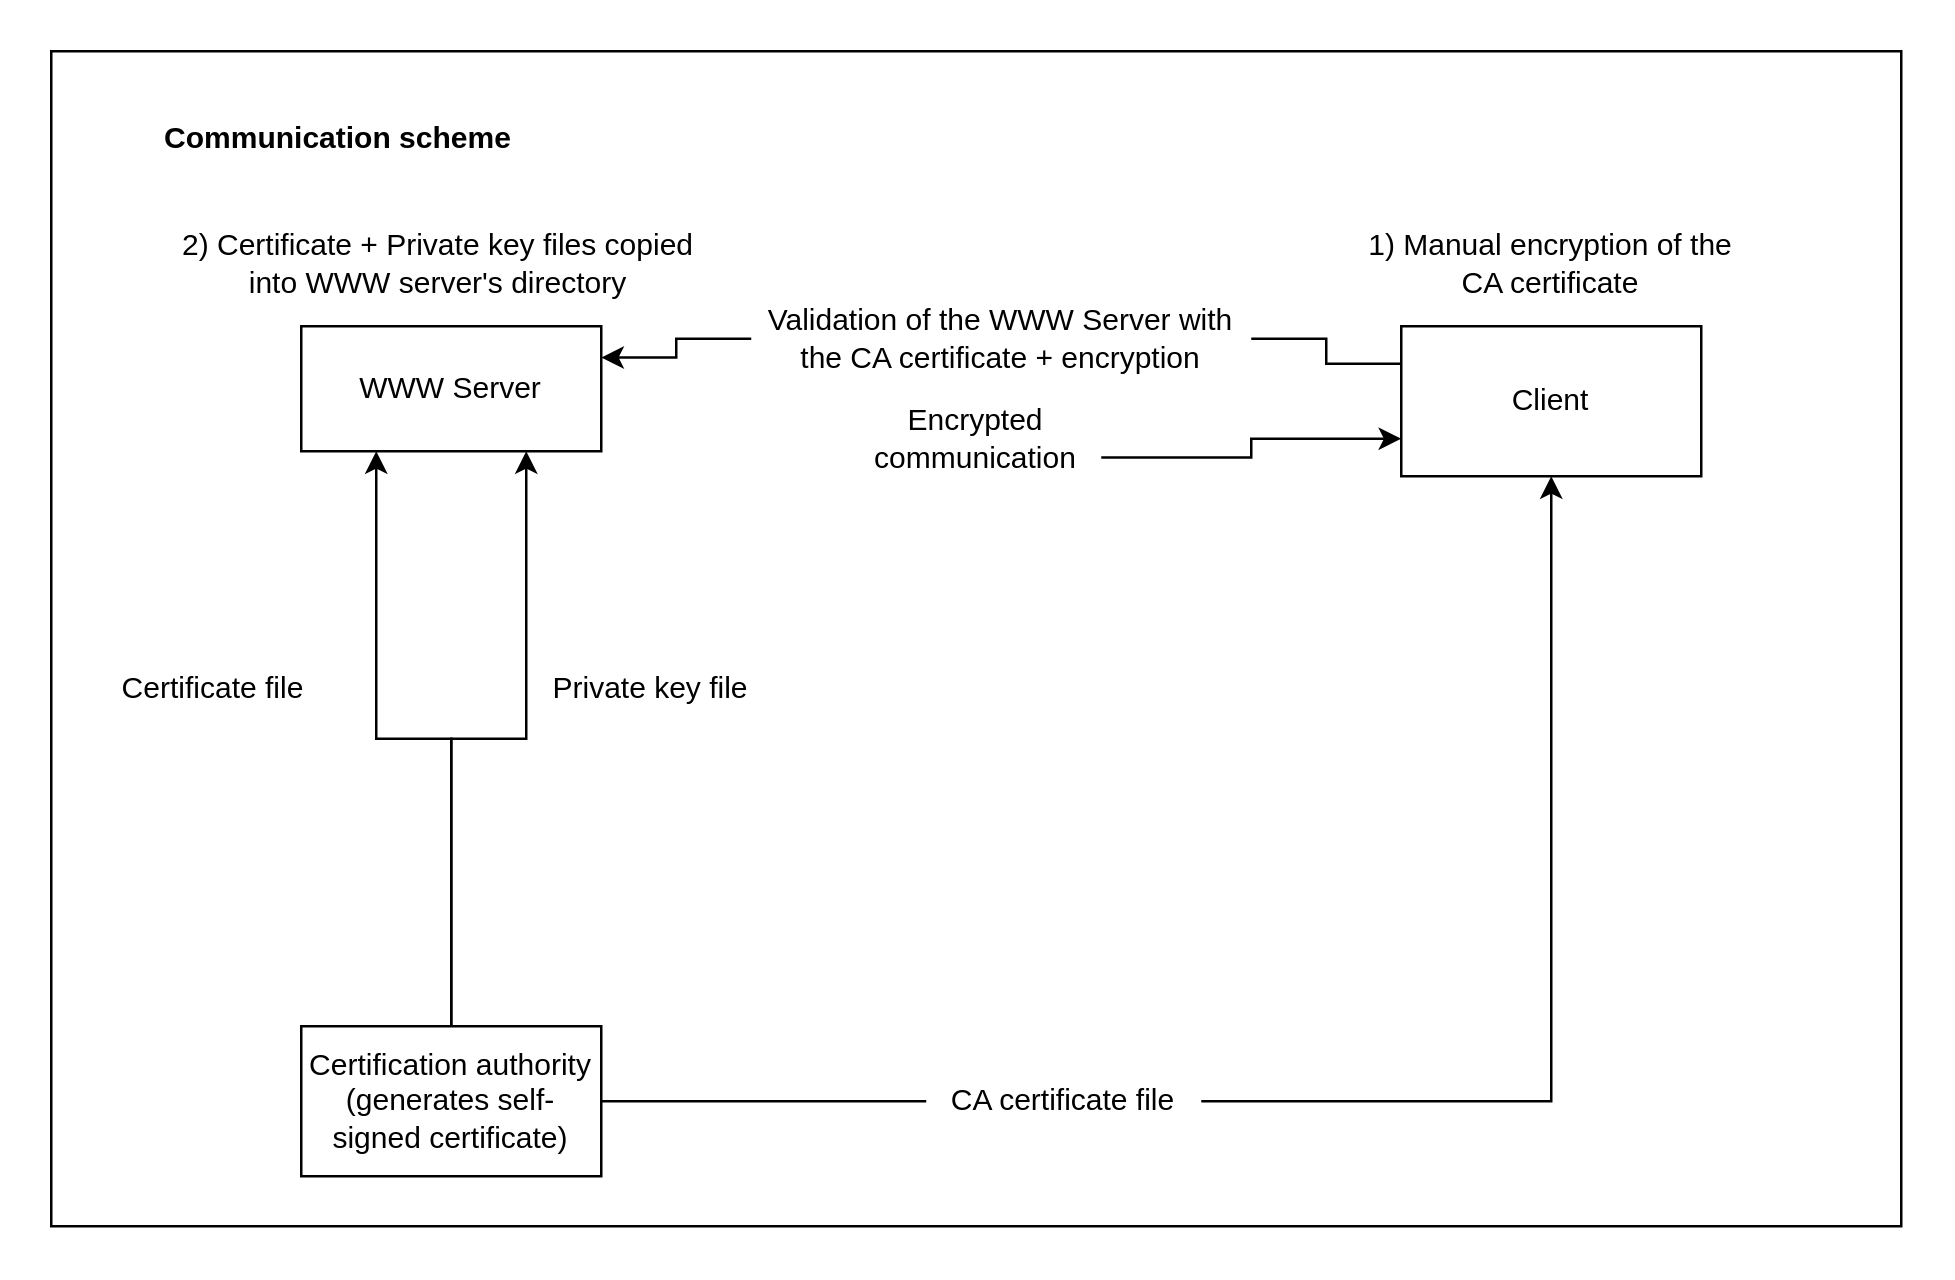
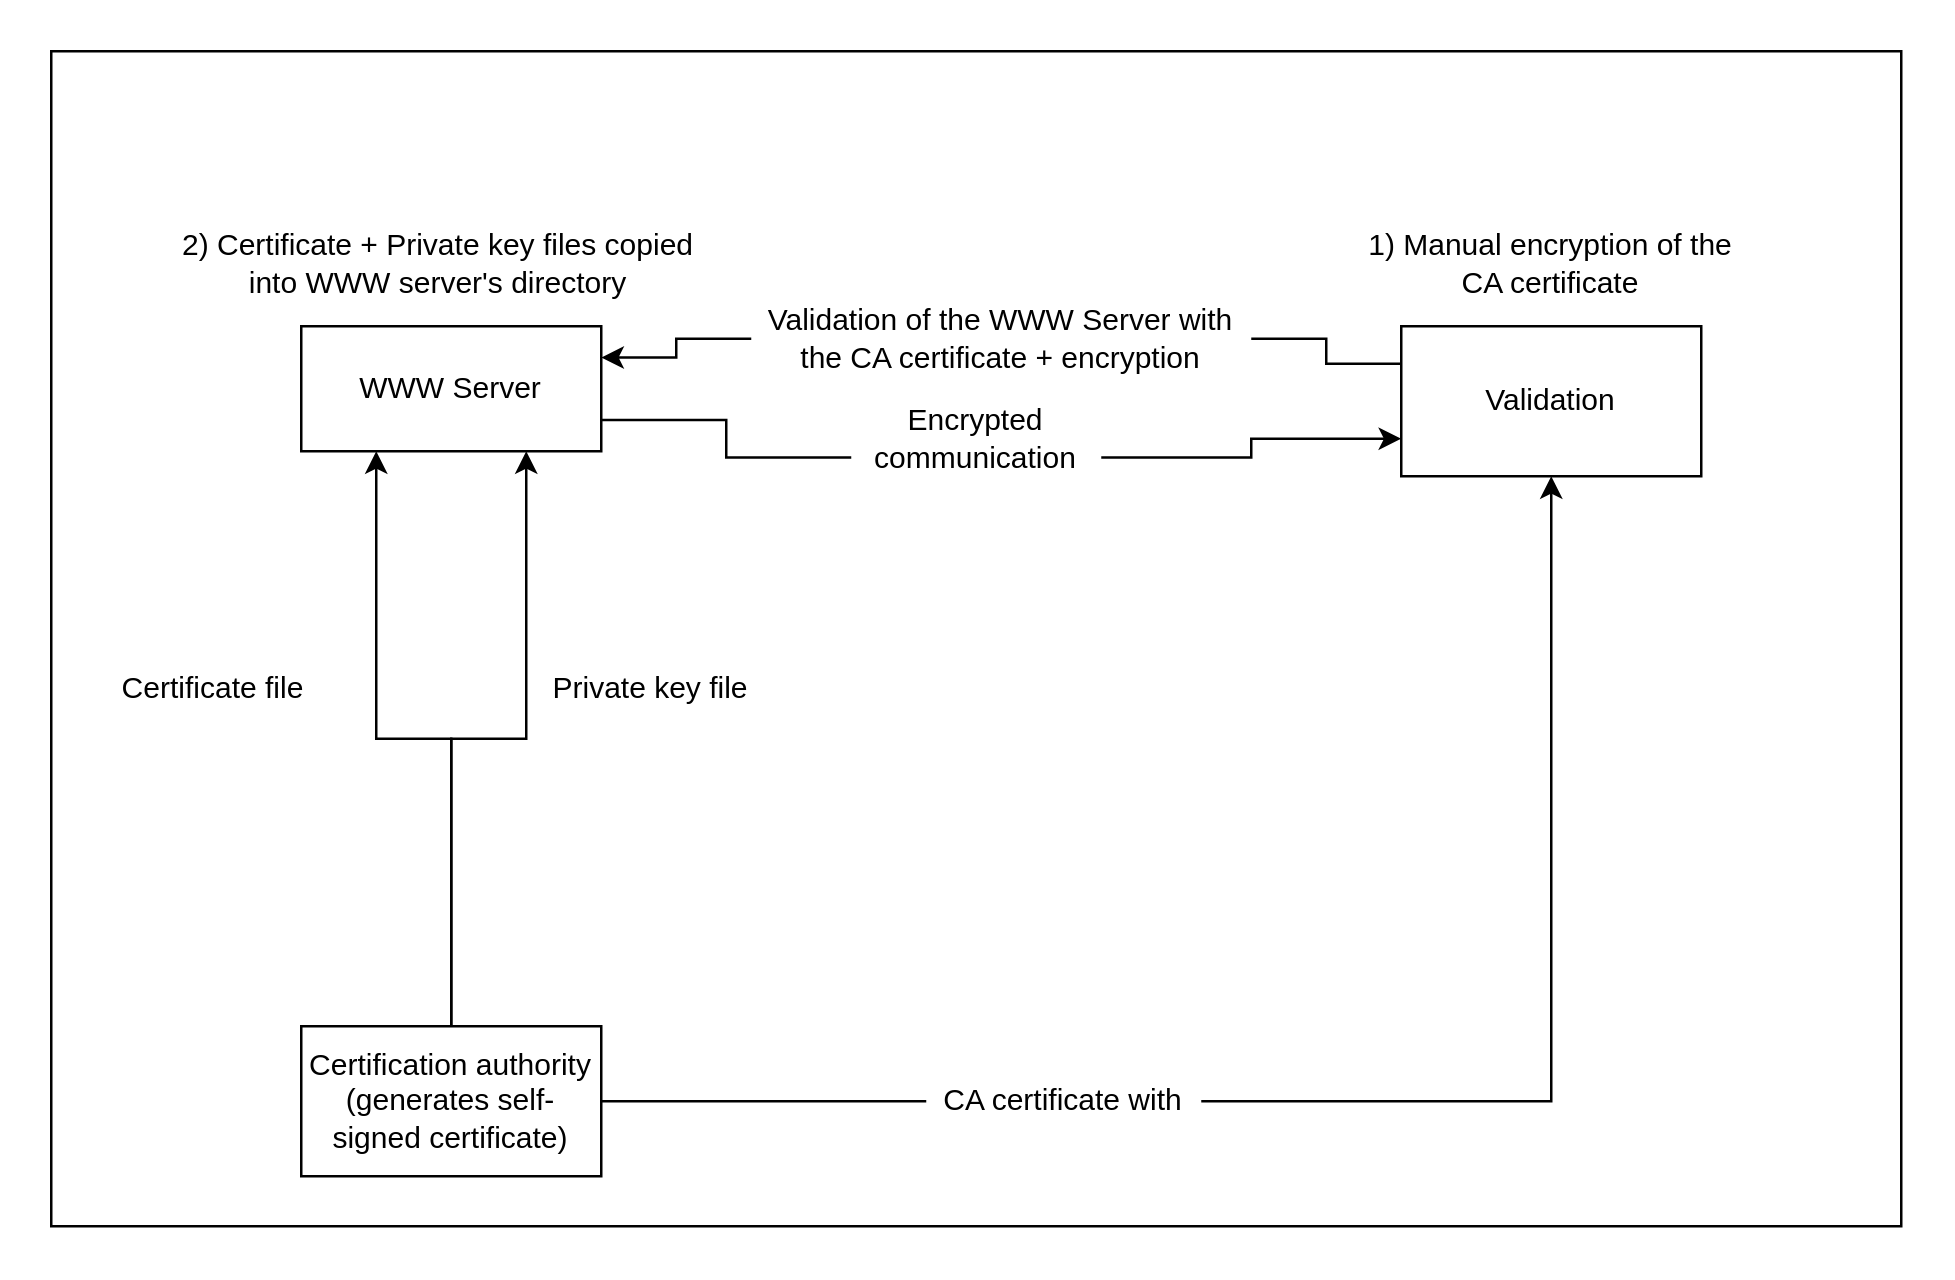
node "Communication scheme": removed
node "Client": label "Client" -> "Validation"
edge "WWW Server" -- "Encrypted communication": added
node "CA certificate file": label "CA certificate file" -> "CA certificate with"
